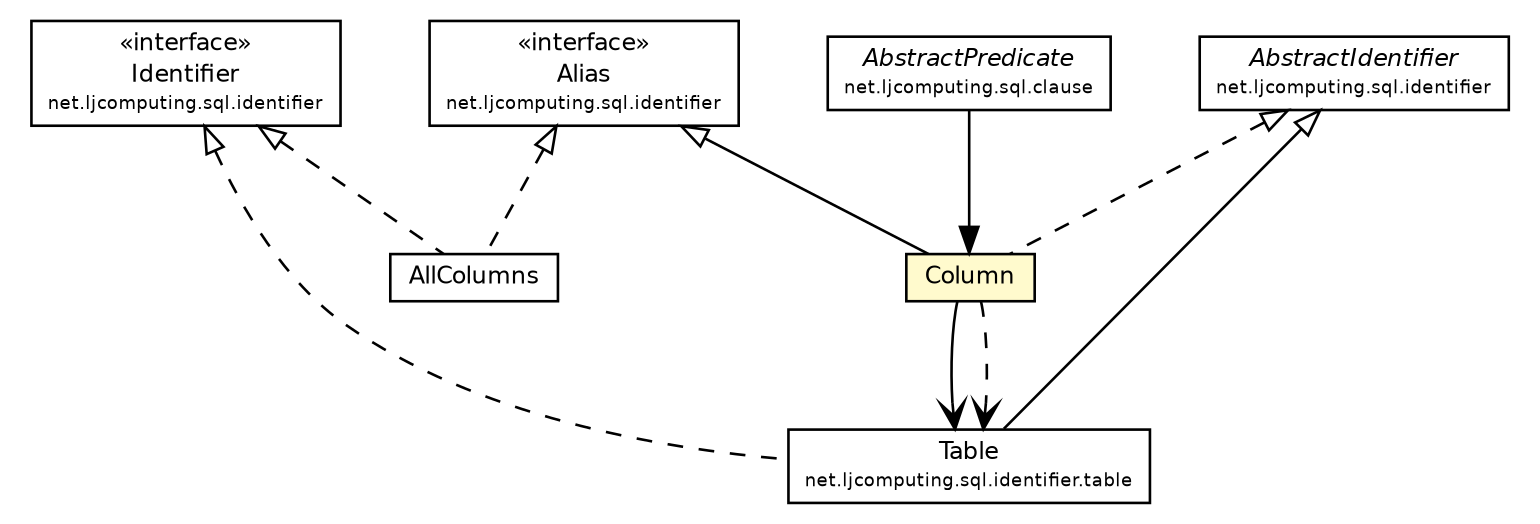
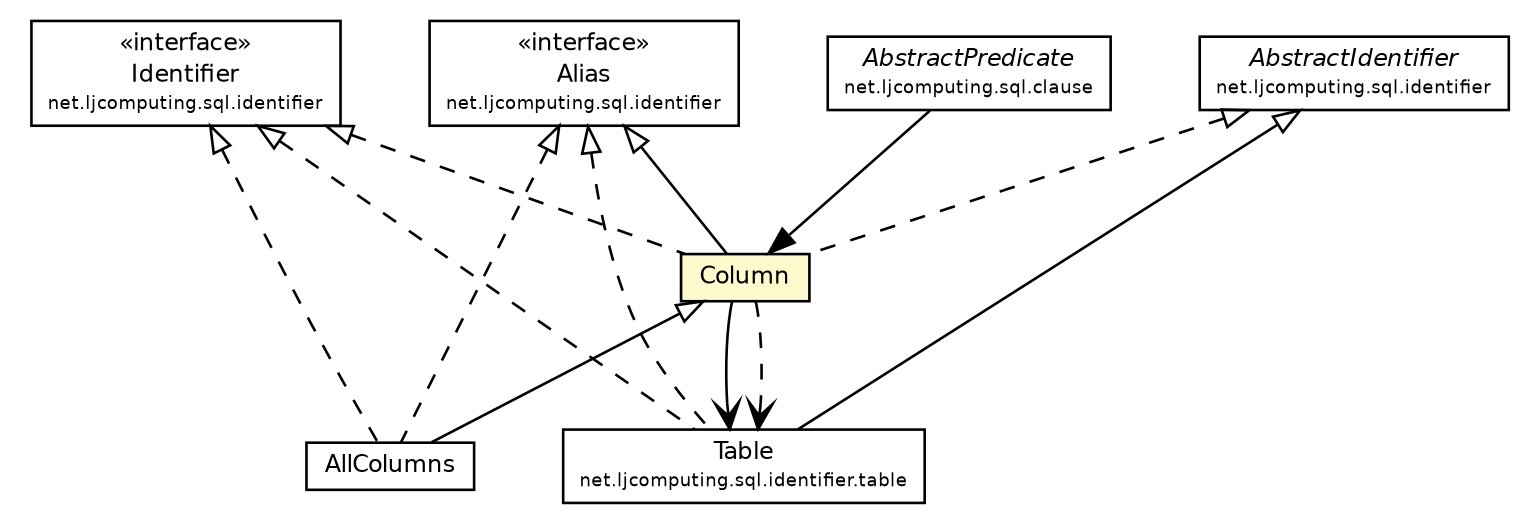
edge "Column" -> "Identifier": added
edge "Table" -> "Alias": added
edge "AllColumns" -> "Column": added
